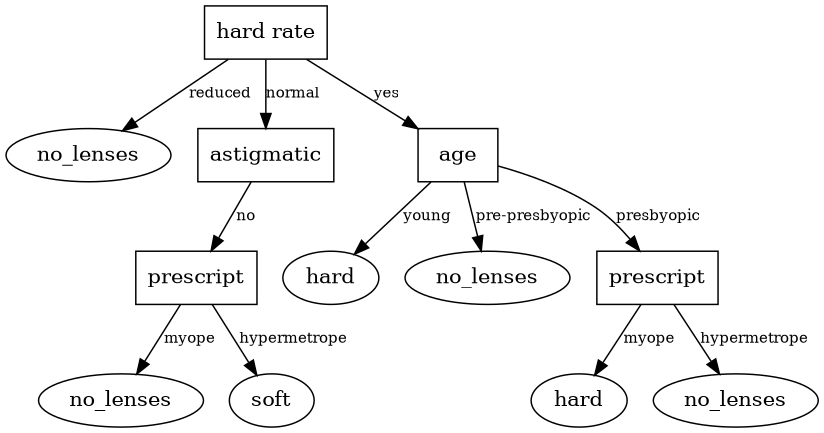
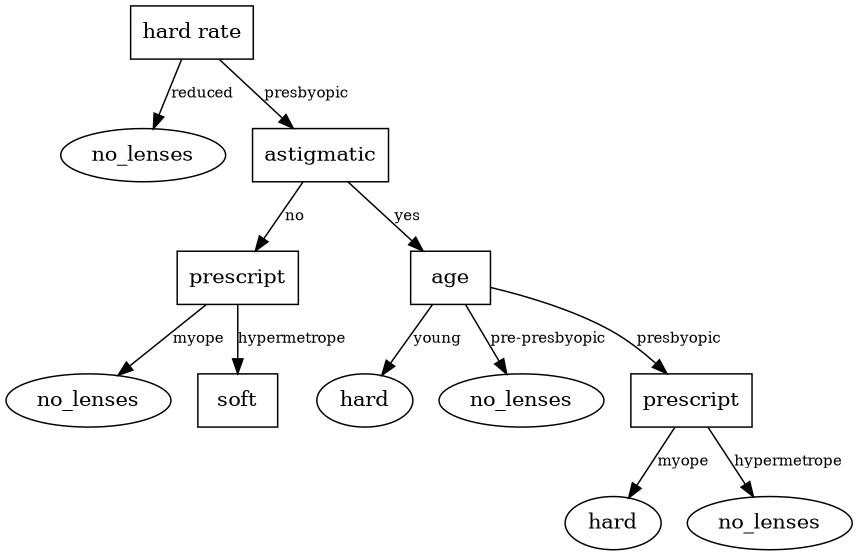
edge "hard rate" -> "age": now "astigmatic" -> "age"
edge "hard rate" -> "astigmatic": label "normal" -> "presbyopic"
node "soft": shape ellipse -> box
